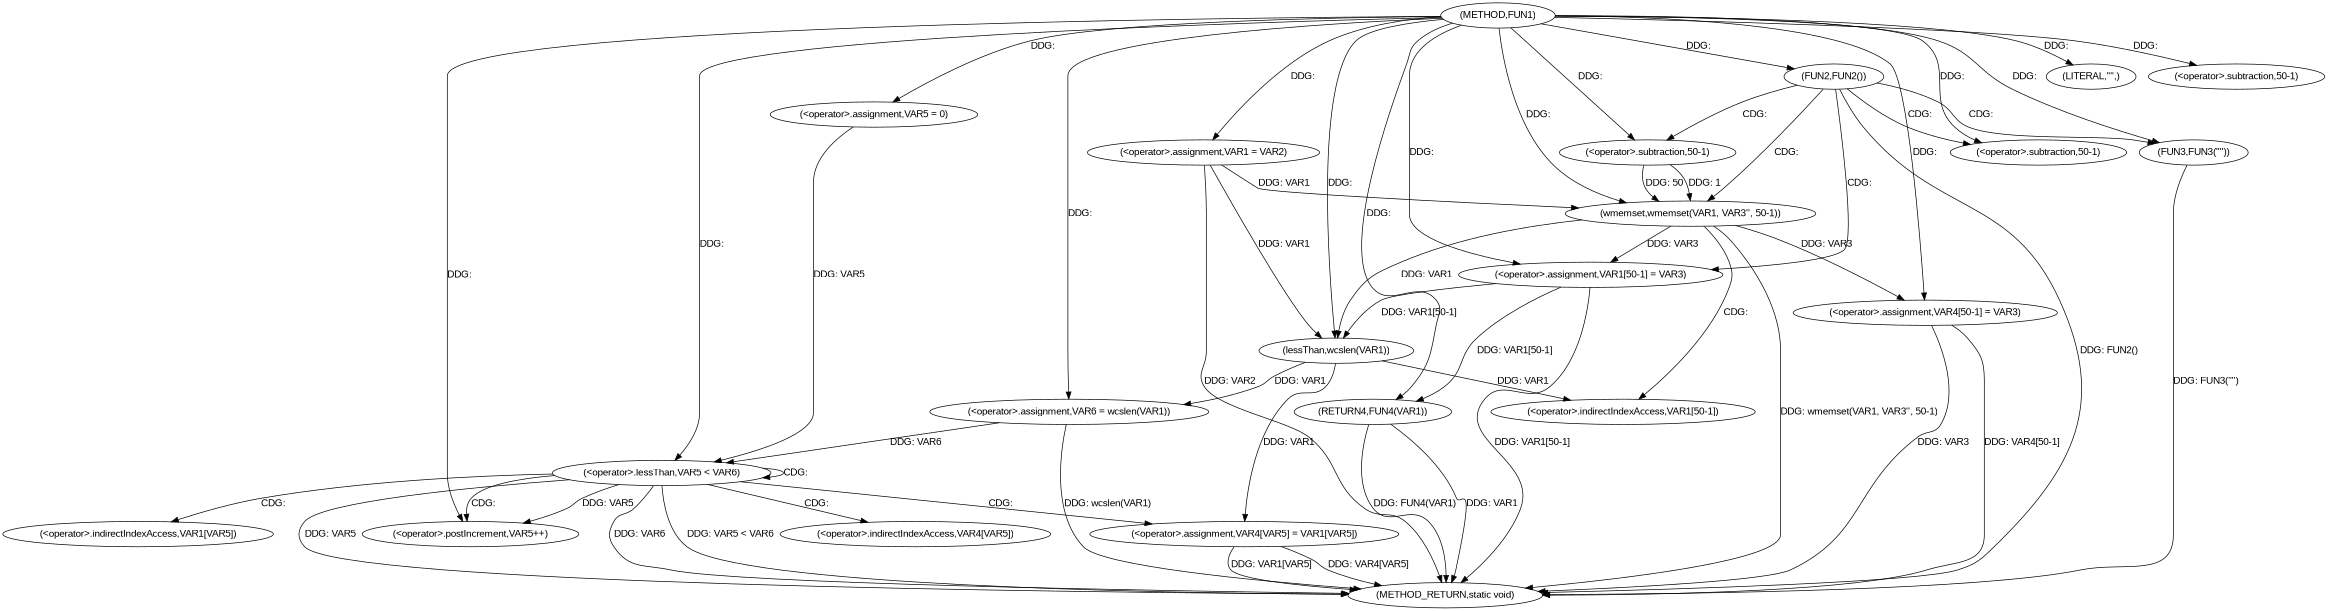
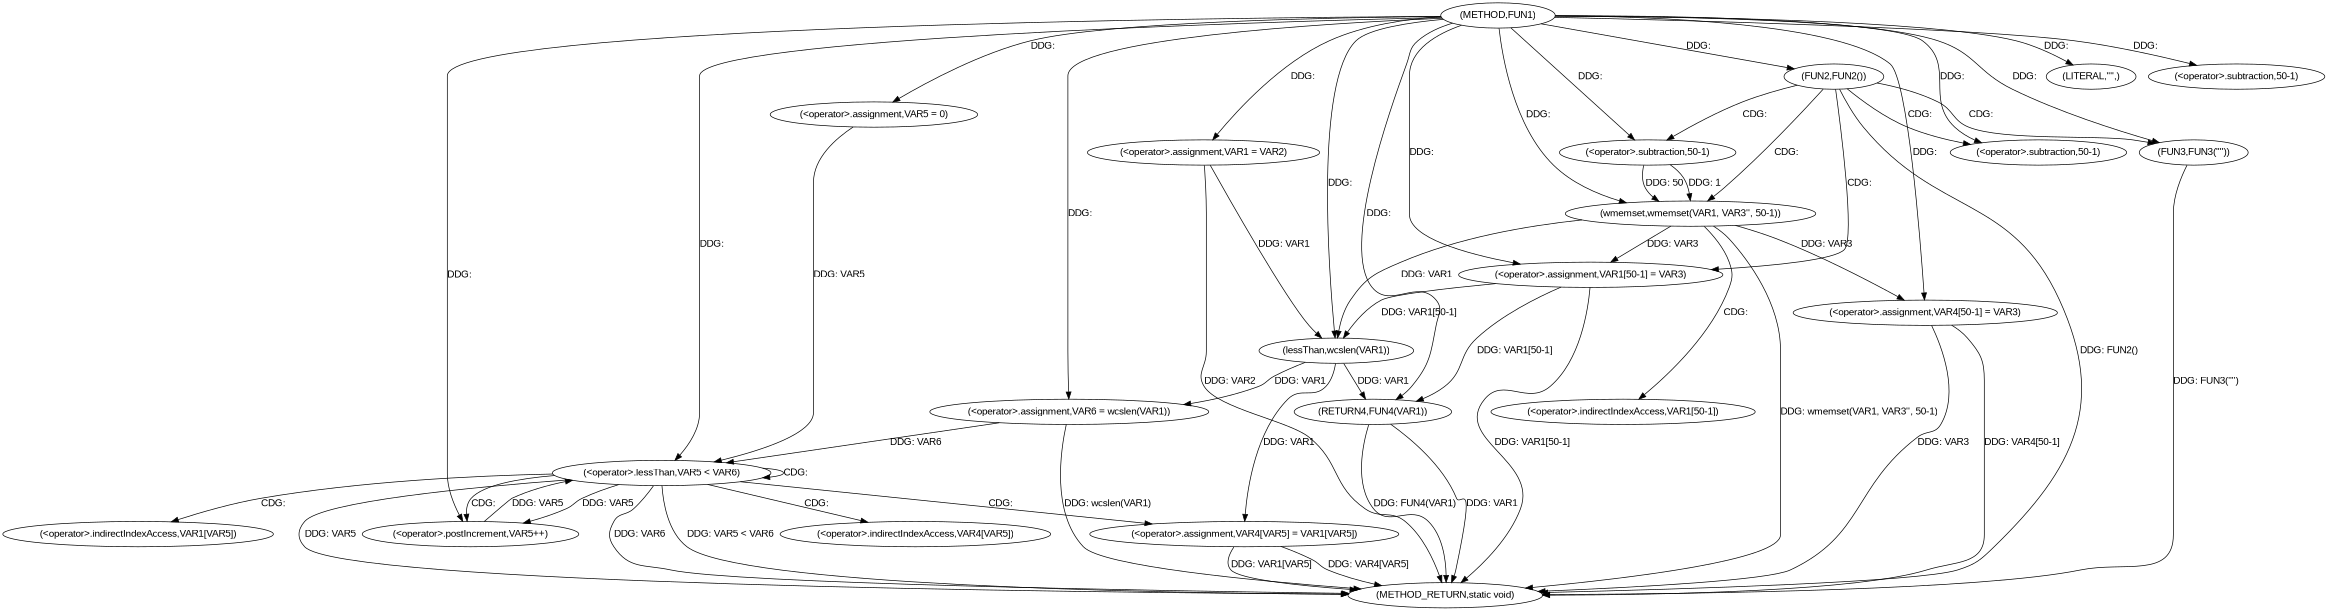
edge "(<operator>.assignment,VAR1 = VAR2)" -> "(wmemset,wmemset(VAR1, VAR3'', 50-1))": removed, label "DDG: VAR1"
edge "(lessThan,wcslen(VAR1))" -> "(<operator>.indirectIndexAccess,VAR1[50-1])": now "(lessThan,wcslen(VAR1))" -> "(RETURN4,FUN4(VAR1))"
edge "(<operator>.postIncrement,VAR5++)" -> "(<operator>.lessThan,VAR5 < VAR6)": added, label "DDG: VAR5"
